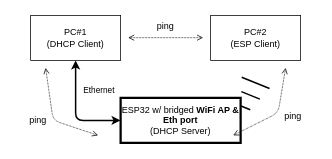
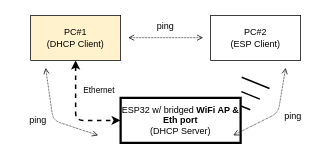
node "PC#1 (DHCP Client)": fillcolor #ffffff -> #fff2cc
edge "PC#1 (DHCP Client)" -- "ESP32 w/ bridged WiFi AP & Eth port (DHCP Server)": style solid -> dashed
